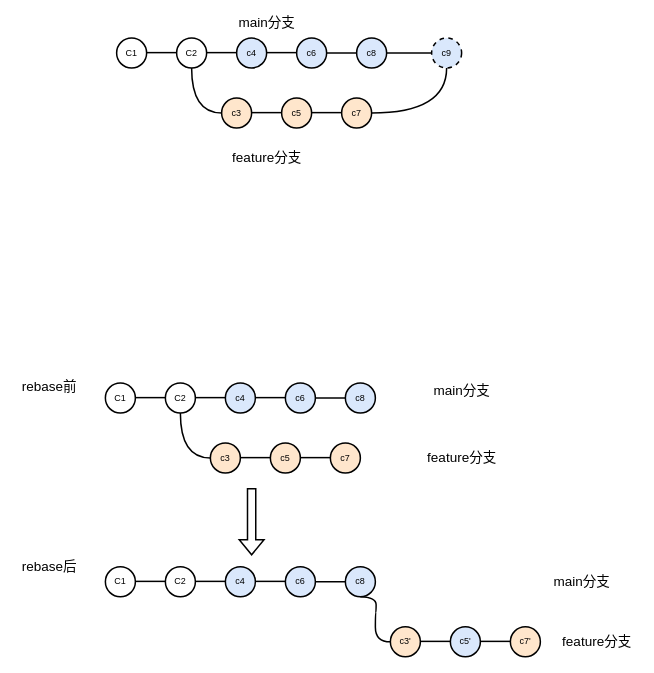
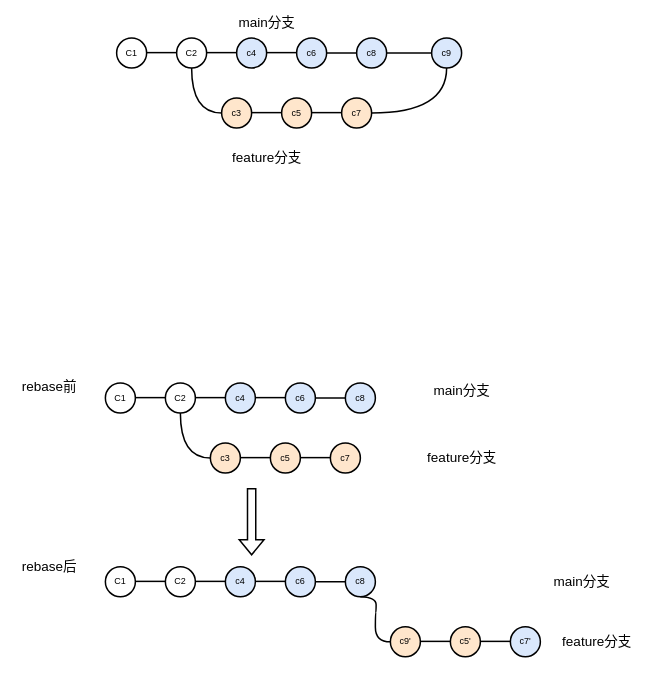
node "c9": style dashed -> solid
node "c3'": label "c3'" -> "c9'"
node "c5'": fillcolor #dae8fc -> #ffe6cc
node "c7'": fillcolor #ffe6cc -> #dae8fc
